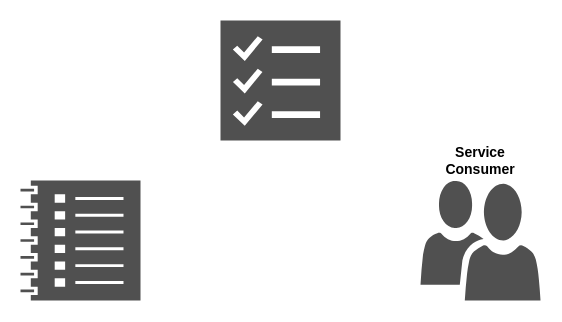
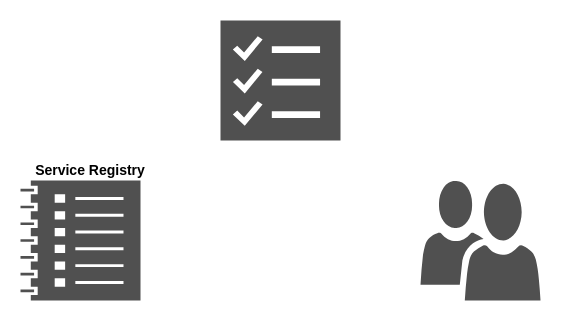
node "Service Consumer": removed
node "Service Registry": added
